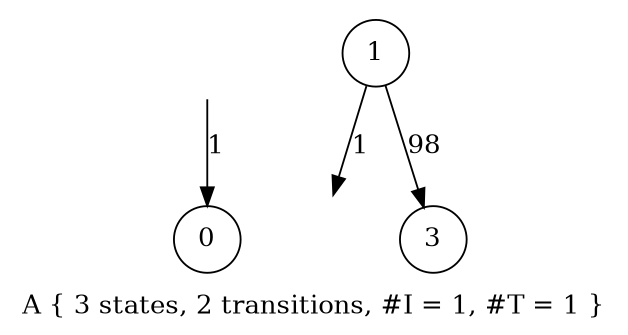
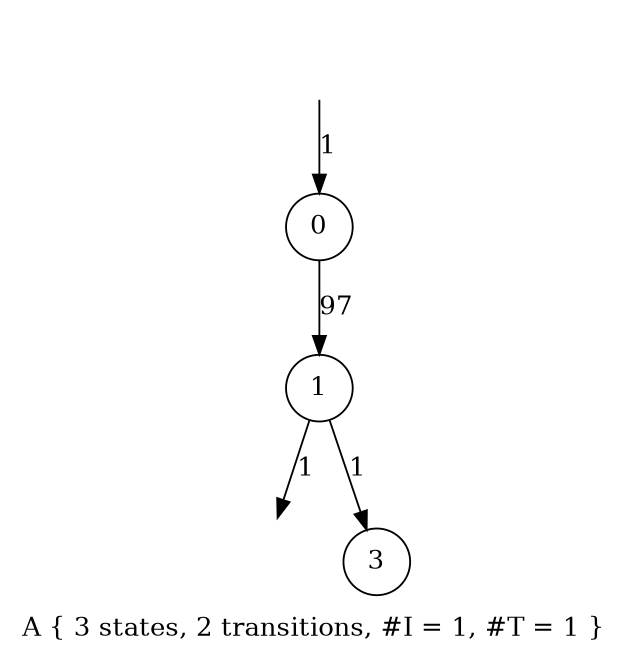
edge "1" -> "3": label "98" -> "1"
edge "0" -> "1": added, label "97"
